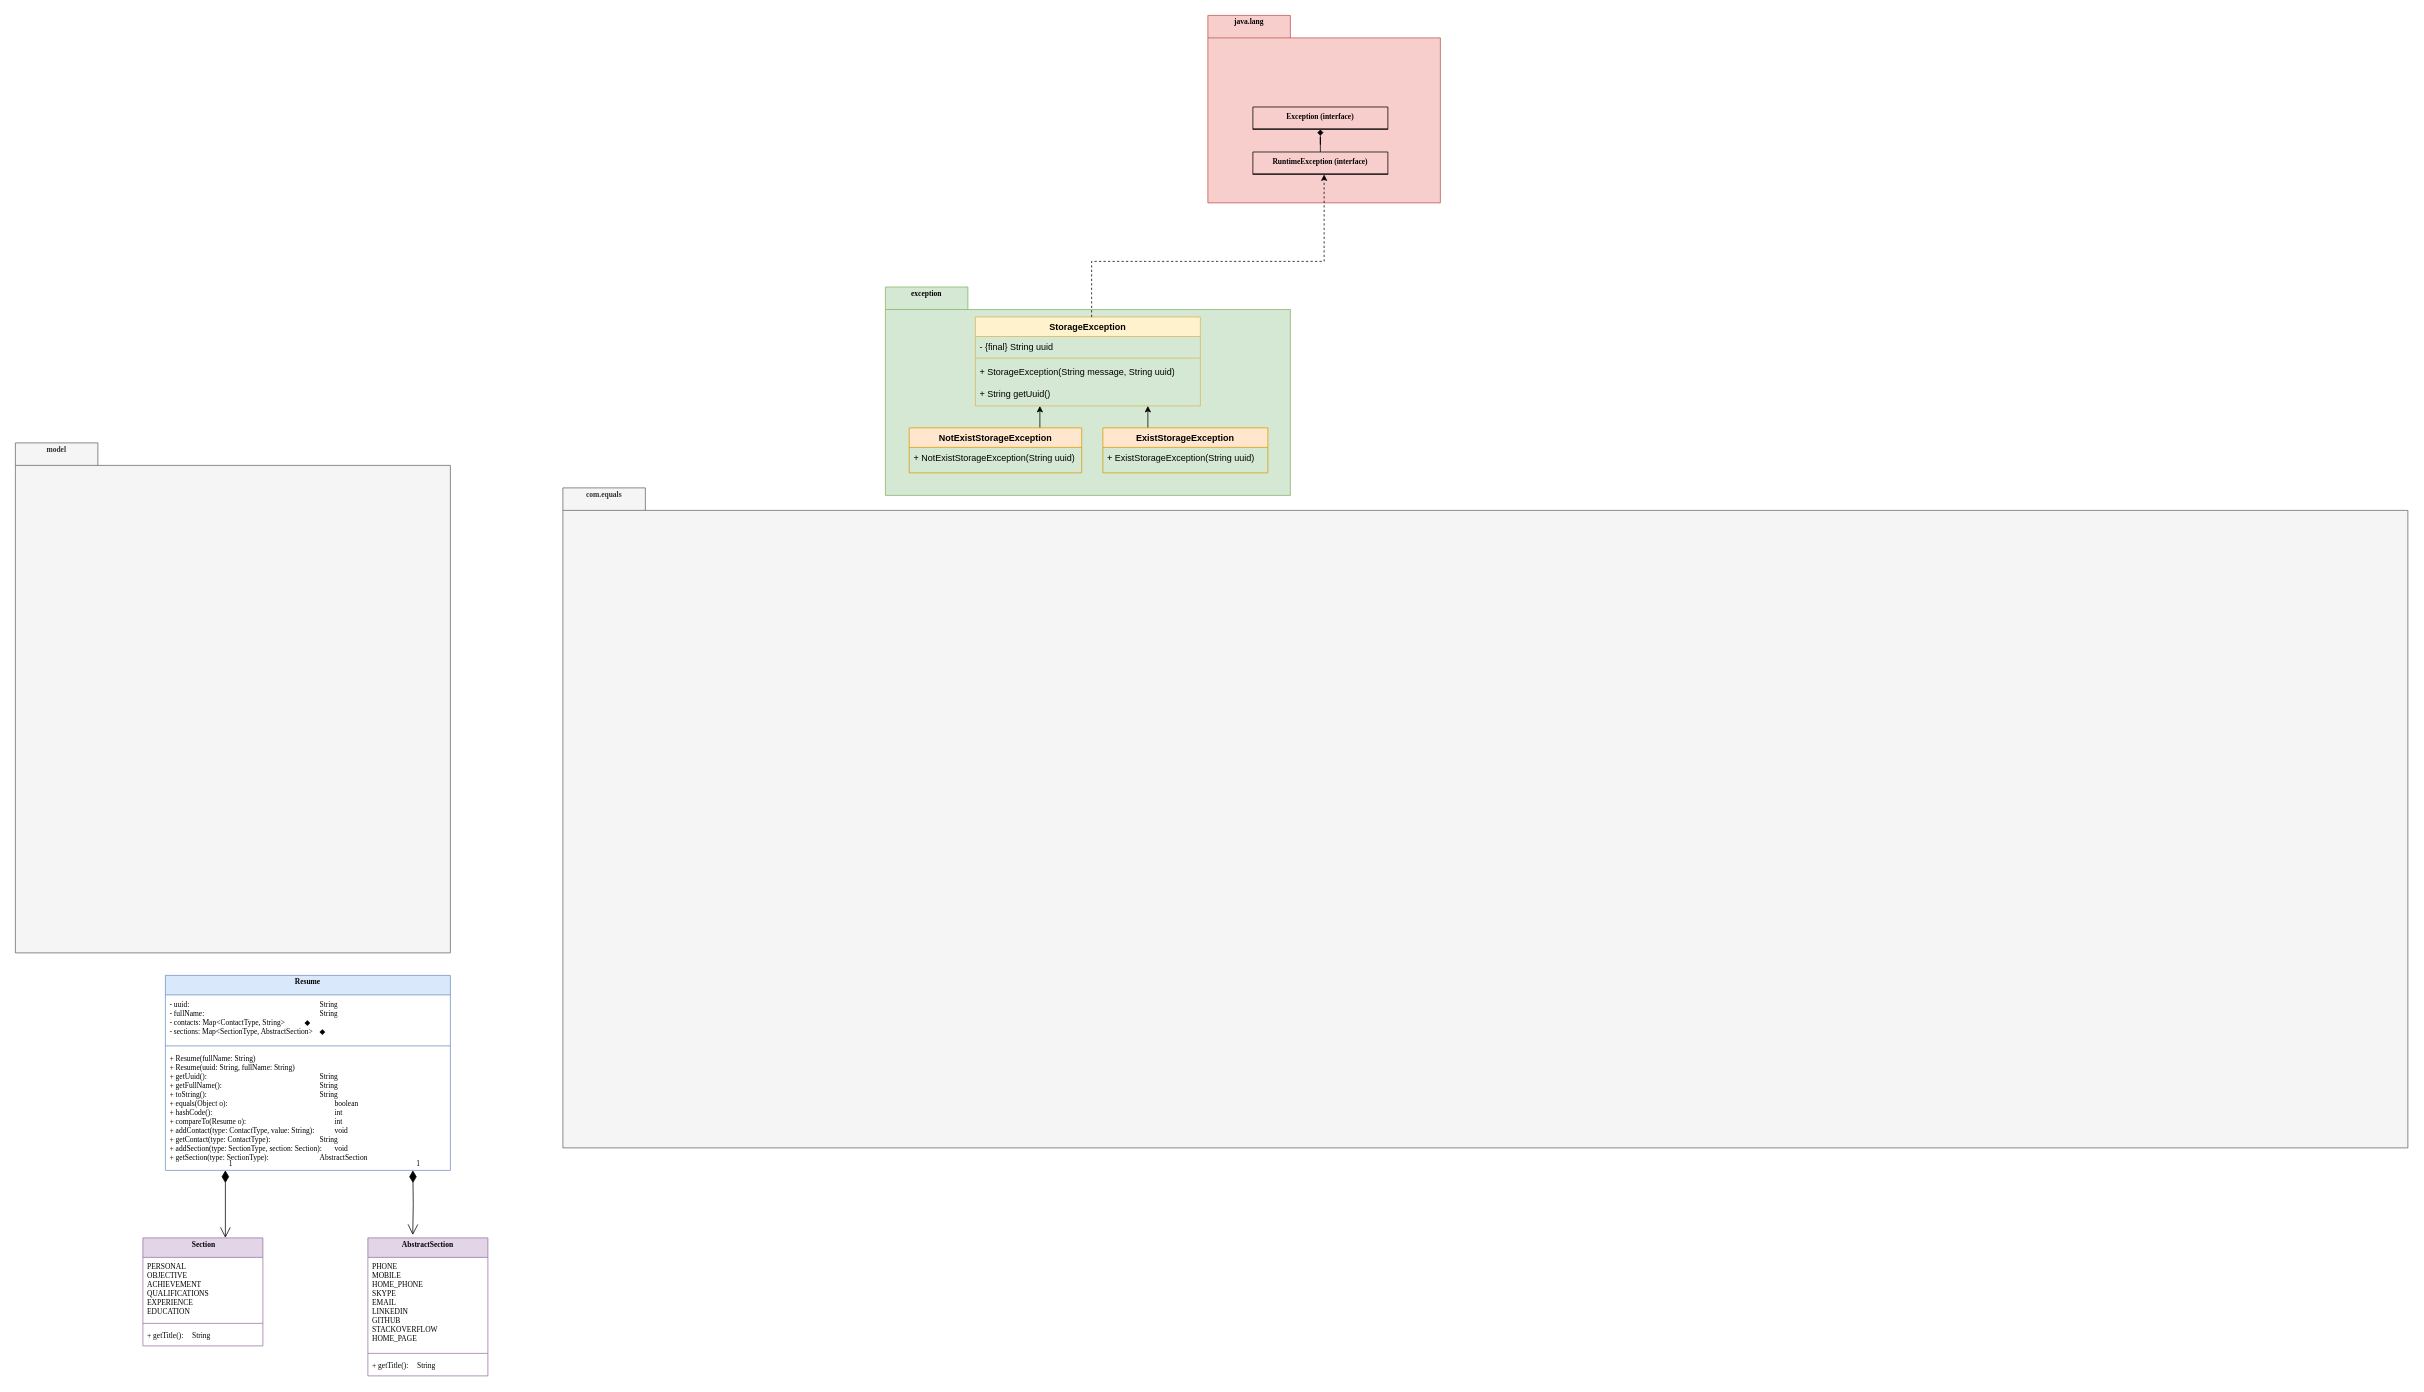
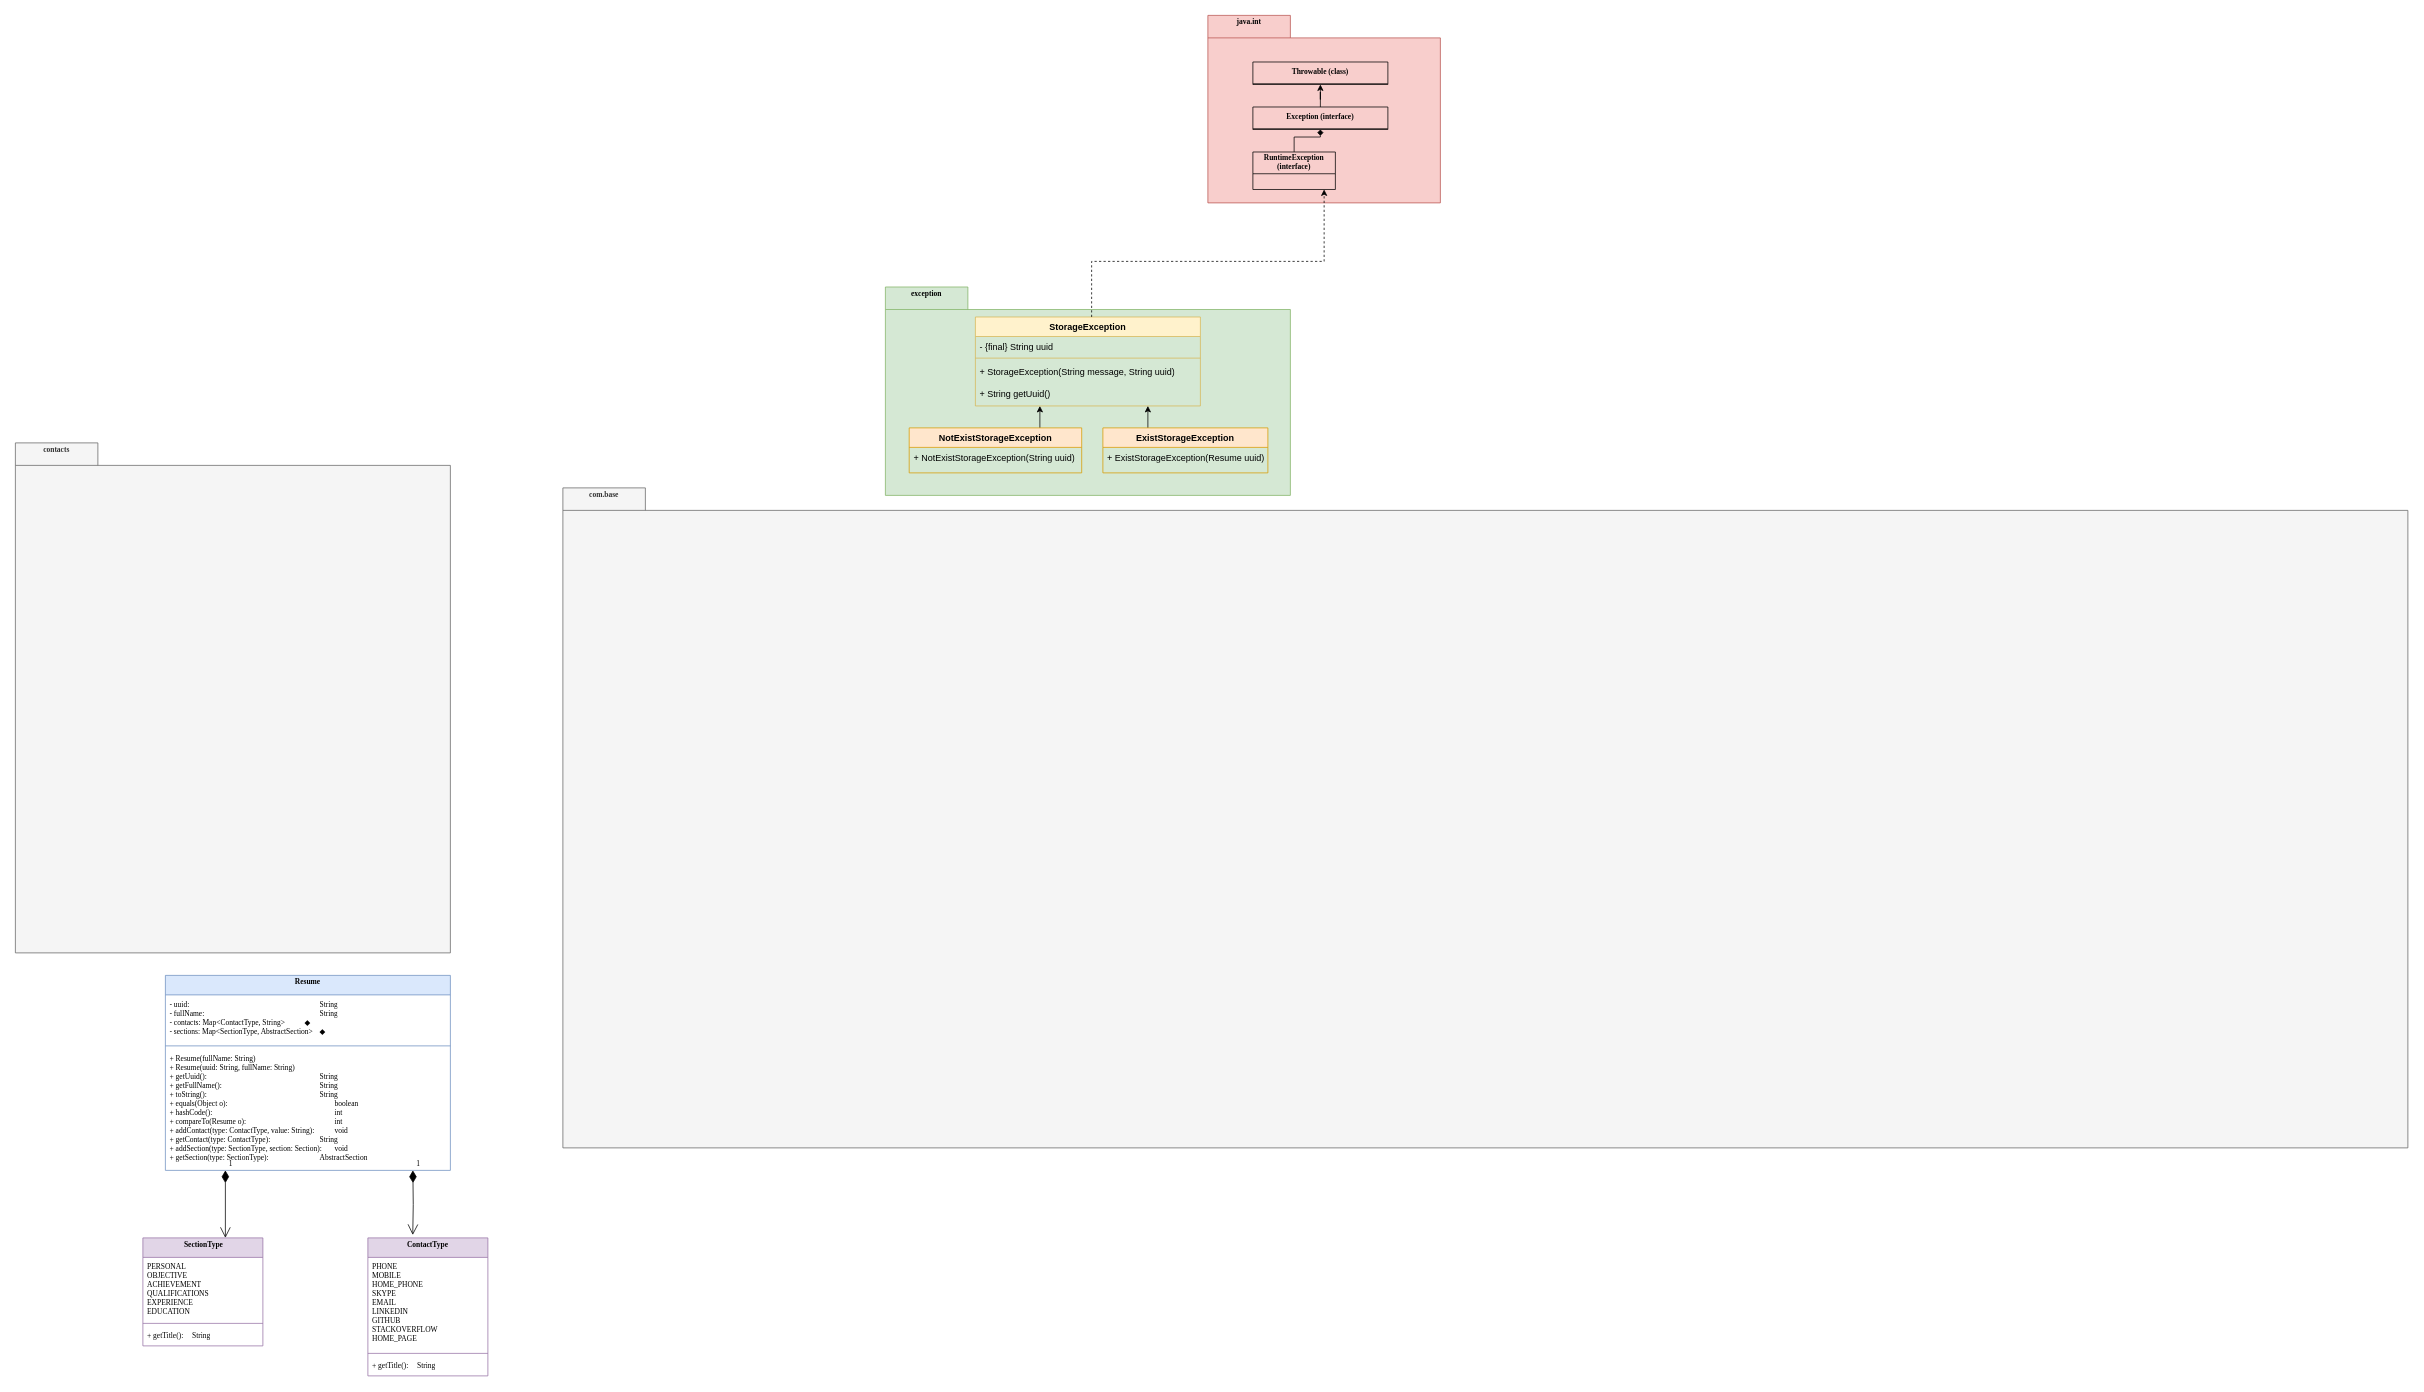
node "java.lang": label "java.lang" -> "java.int"
node "Throwable (class)": added
edge "Exception (interface)" -> "Throwable (class)": added
node "RuntimeException (interface)": size 135x23 -> 83x38
node "model": label "model" -> "contacts"
node "+ ExistStorageException(String uuid)": label "+ ExistStorageException(String uuid)" -> "+ ExistStorageException(Resume uuid)"
node "com.equals": label "com.equals" -> "com.base"
node "Section": label "Section" -> "SectionType"
node "AbstractSection": label "AbstractSection" -> "ContactType"
